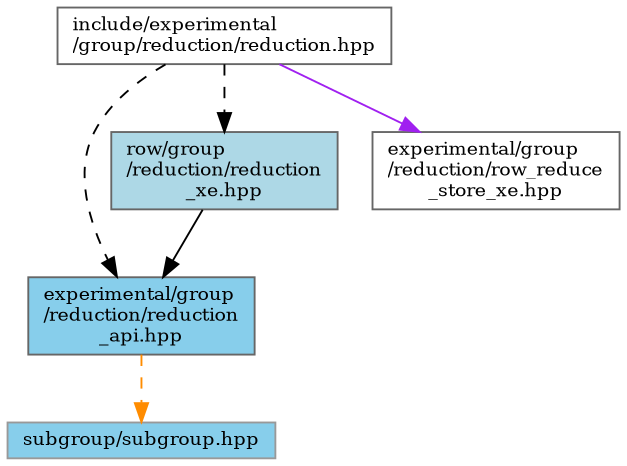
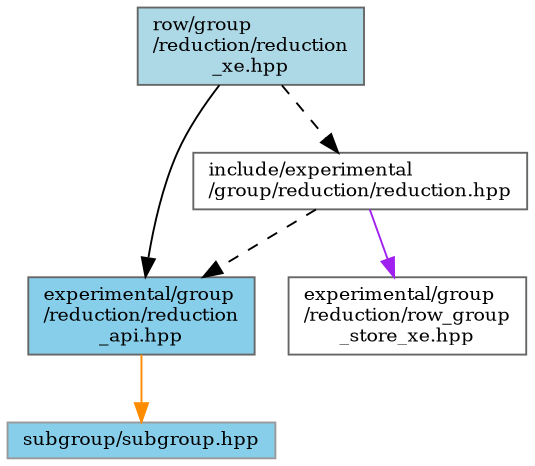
edge "include/experimental /group/reduction/reduction.hpp" -> "row/group /reduction/reduction _xe.hpp": reversed
node "experimental/group /reduction/row_reduce _store_xe.hpp": label "experimental/group /reduction/row_reduce _store_xe.hpp" -> "experimental/group /reduction/row_group _store_xe.hpp"
edge "experimental/group /reduction/reduction _api.hpp" -> "subgroup/subgroup.hpp": style dashed -> solid
